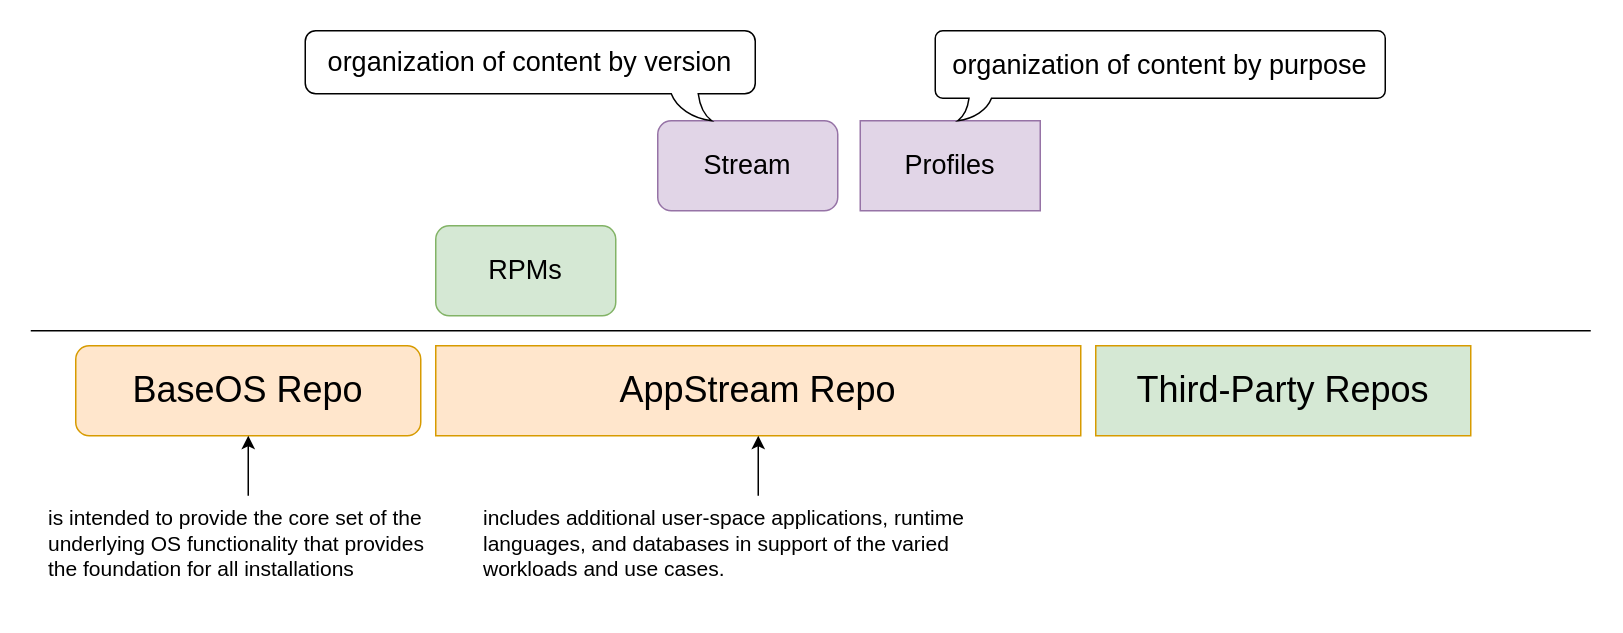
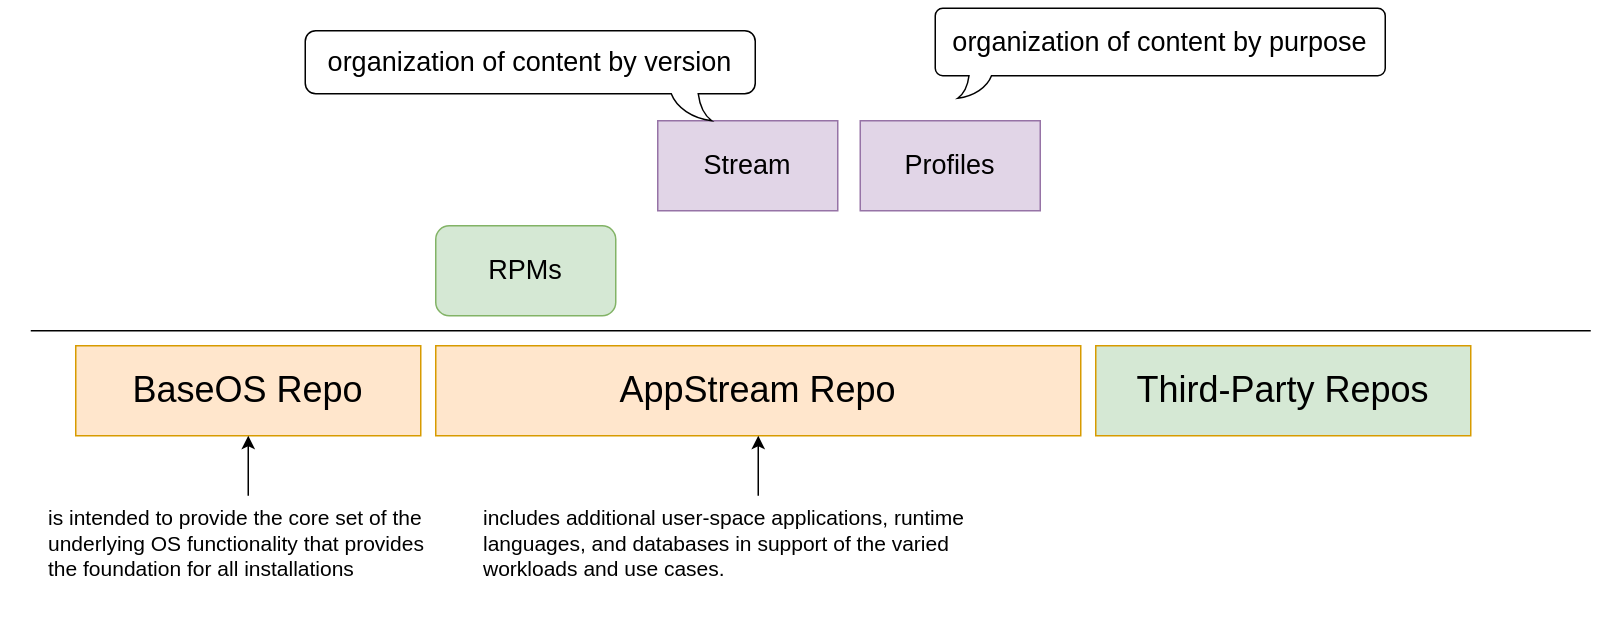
node "organization of content by purpose": moved (1160, 76) -> (1160, 53)
node "Stream": shape rounded rectangle -> rectangle
node "BaseOS Repo": shape rounded rectangle -> rectangle
